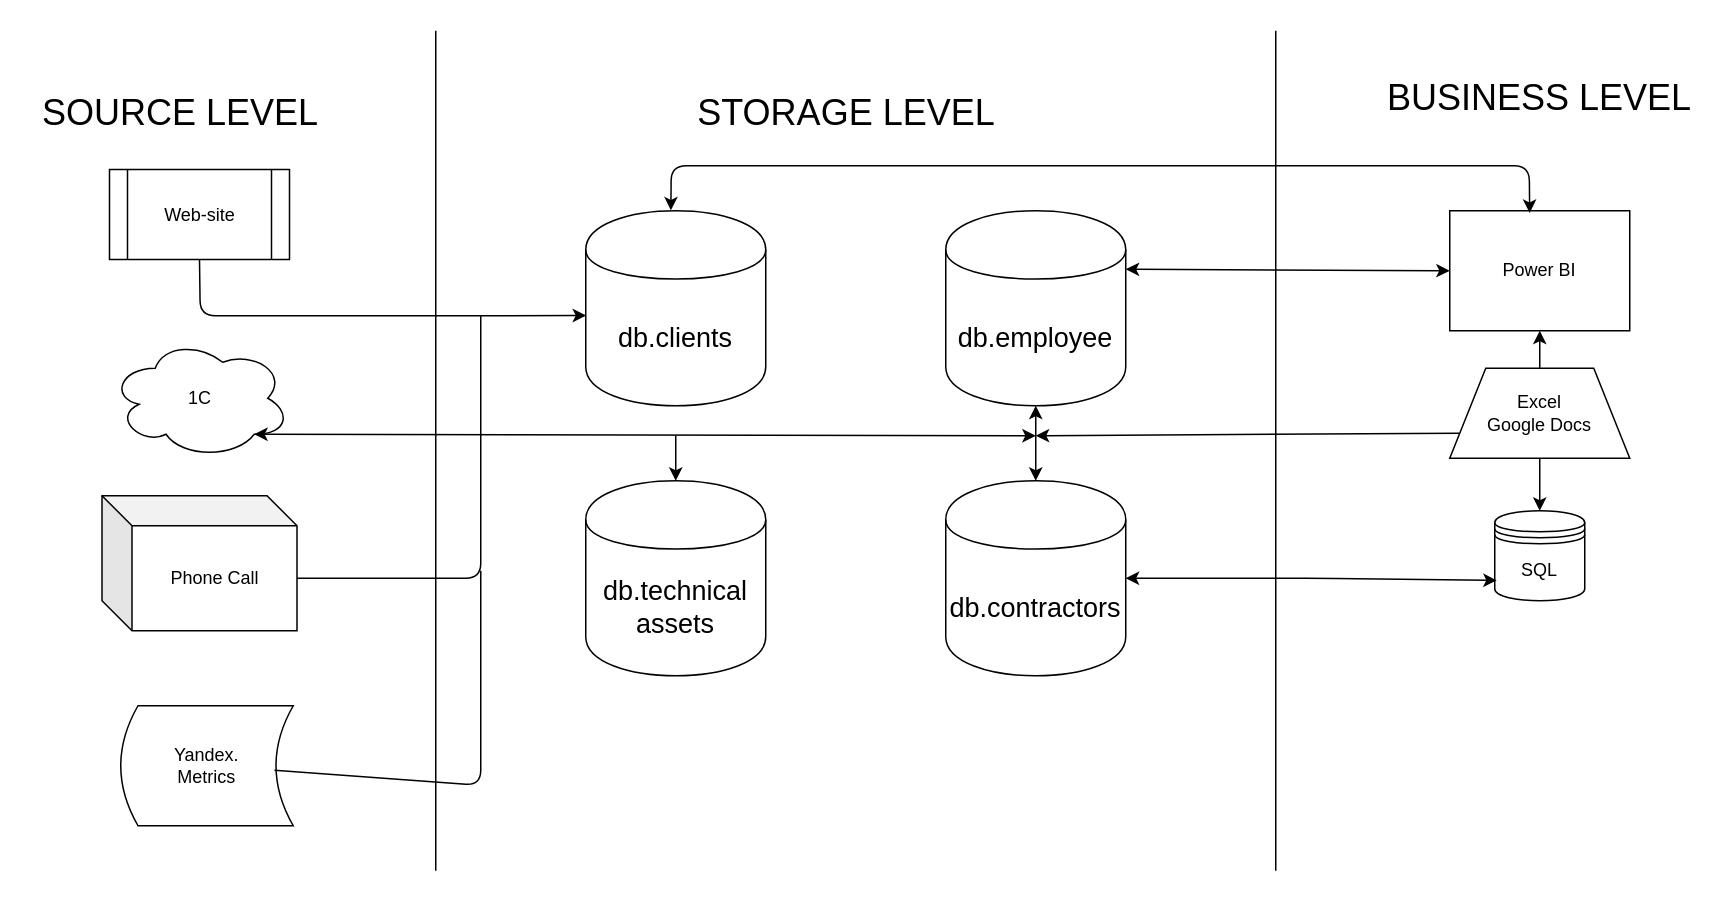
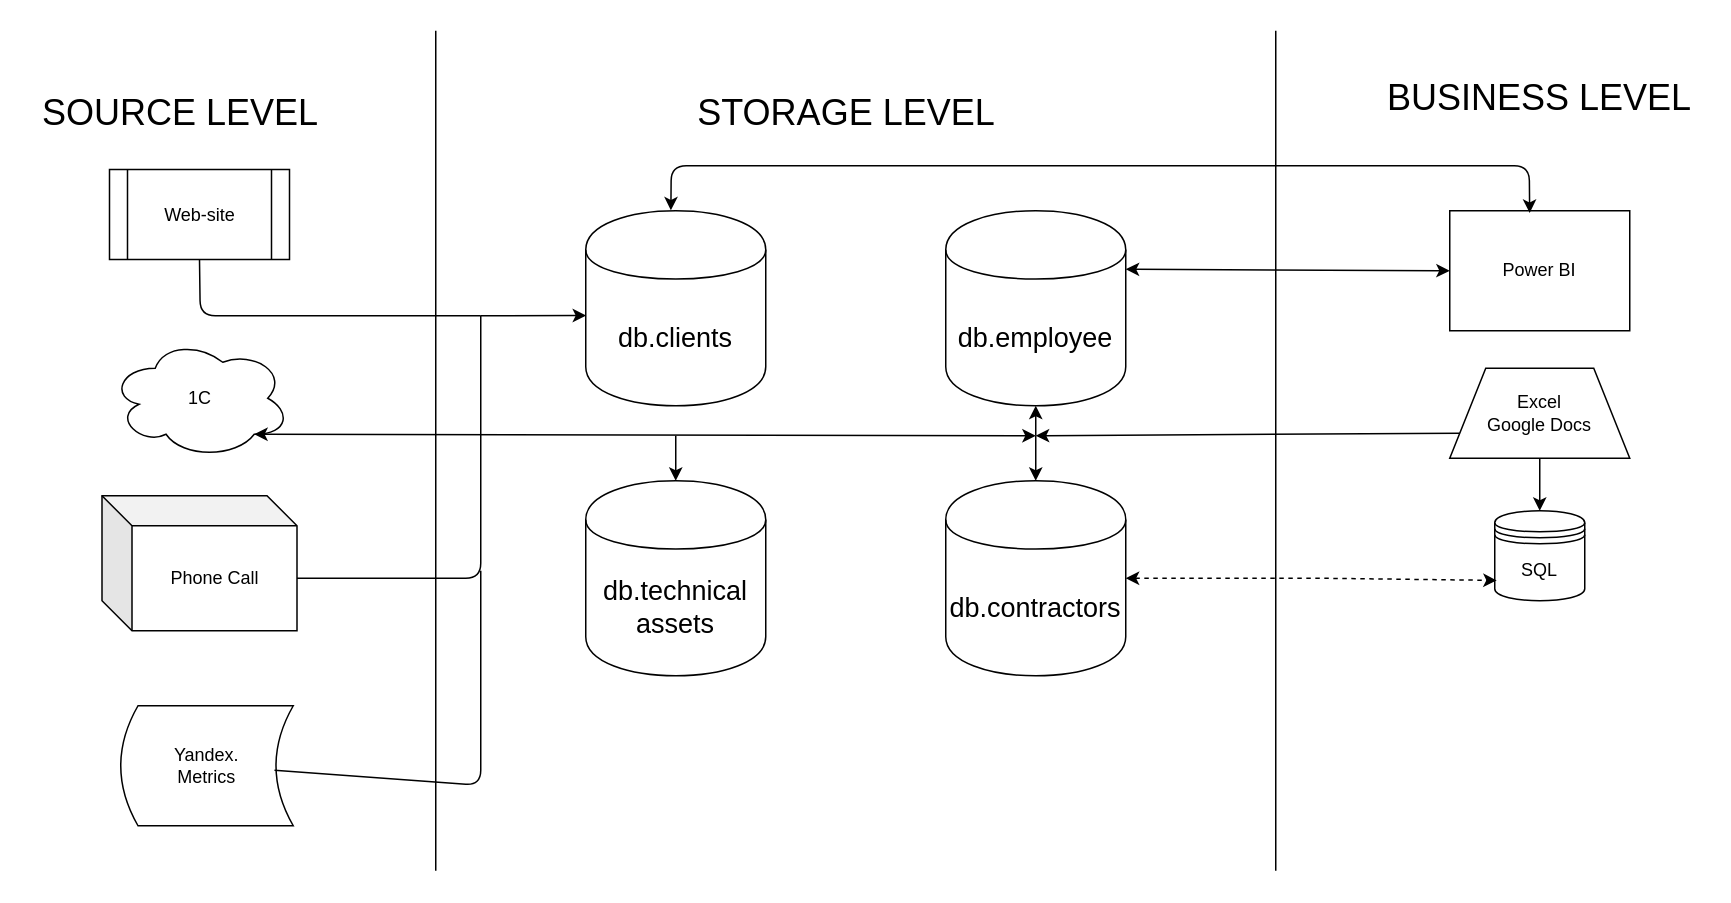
edge "Excel Google Docs" -> "Power BI": removed
edge "SQL" -- "db.contractors": style solid -> dashed
